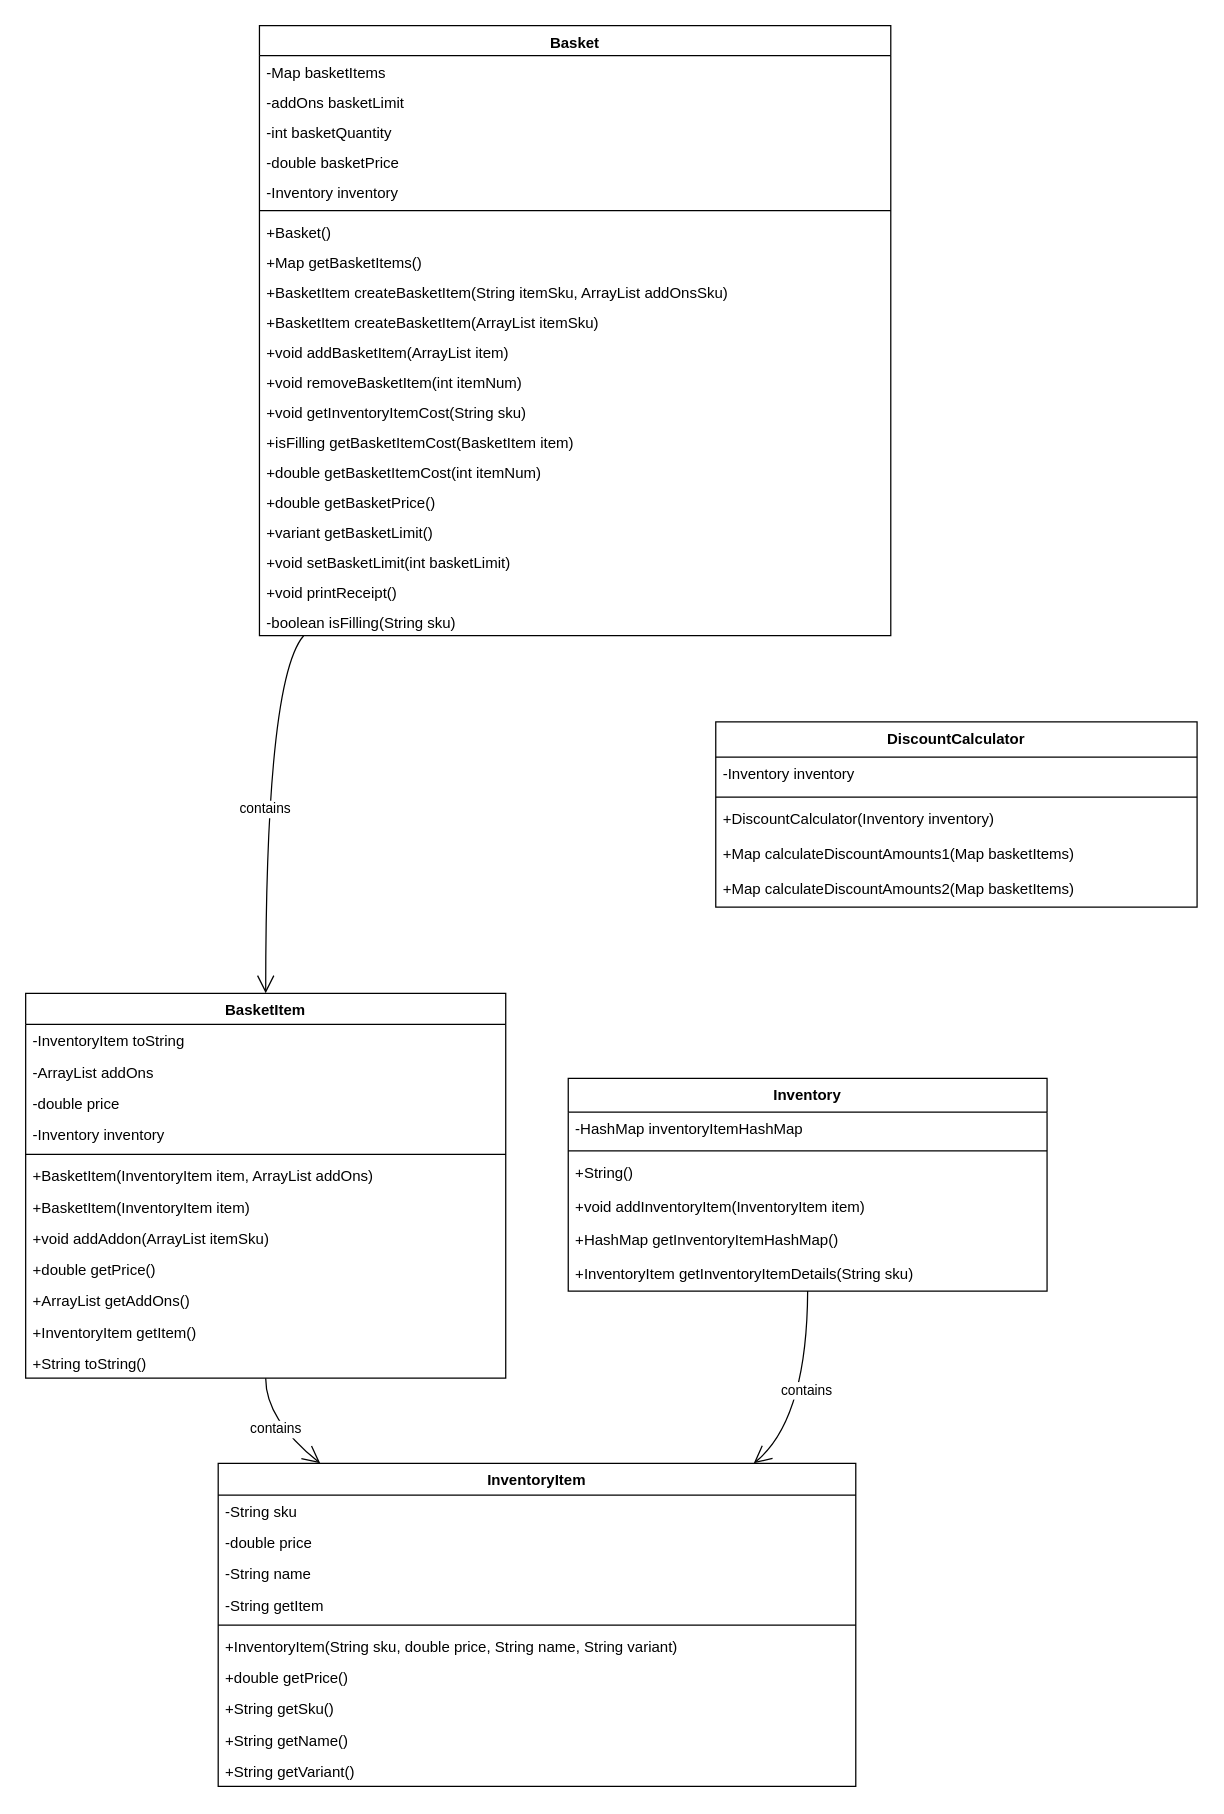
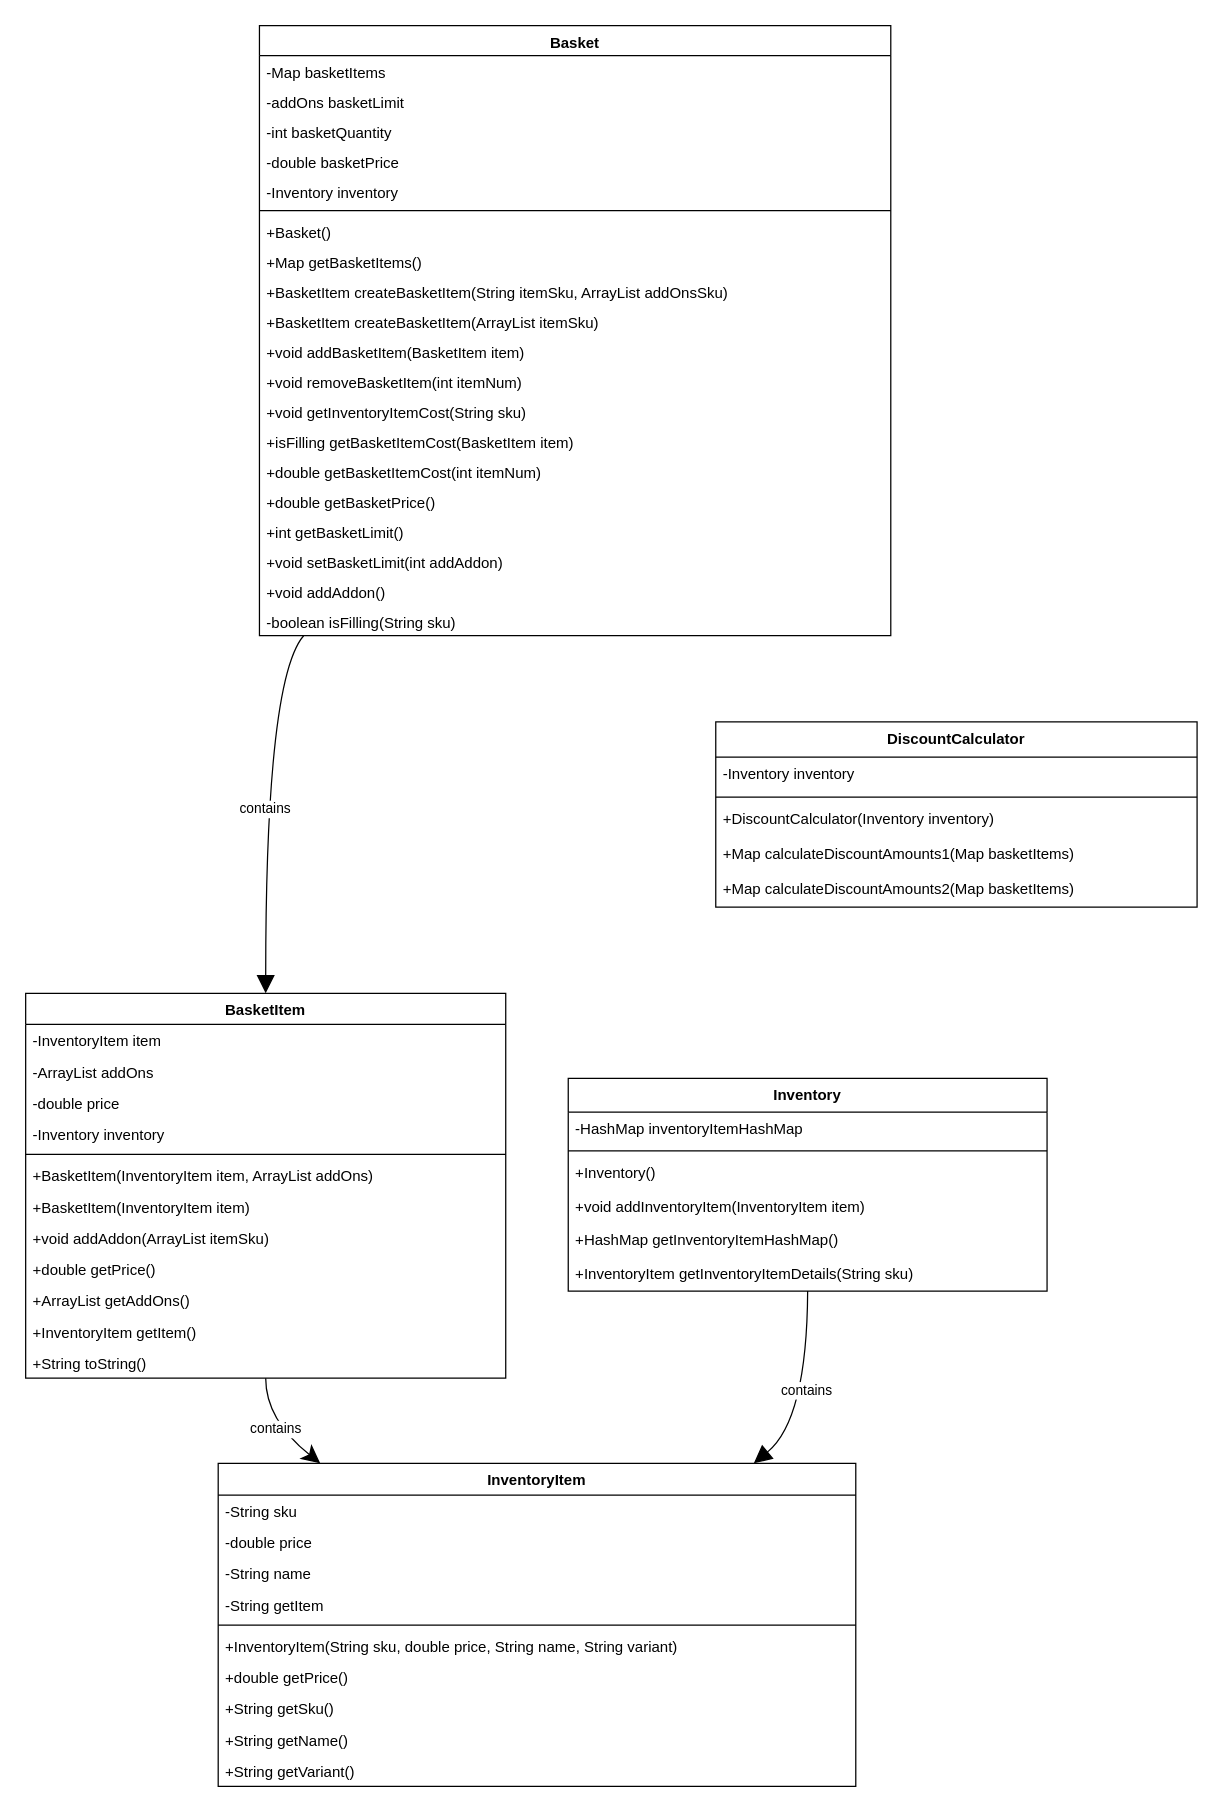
node "+void addBasketItem(ArrayList item)": label "+void addBasketItem(ArrayList item)" -> "+void addBasketItem(BasketItem item)"
node "+variant getBasketLimit()": label "+variant getBasketLimit()" -> "+int getBasketLimit()"
node "+void setBasketLimit(int basketLimit)": label "+void setBasketLimit(int basketLimit)" -> "+void setBasketLimit(int addAddon)"
node "+void printReceipt()": label "+void printReceipt()" -> "+void addAddon()"
edge "Basket" -> "BasketItem": arrowhead open -> block
node "-InventoryItem toString": label "-InventoryItem toString" -> "-InventoryItem item"
node "+String()": label "+String()" -> "+Inventory()"
edge "Inventory" -> "InventoryItem": arrowhead open -> block
edge "BasketItem" -> "InventoryItem": arrowhead open -> classic
